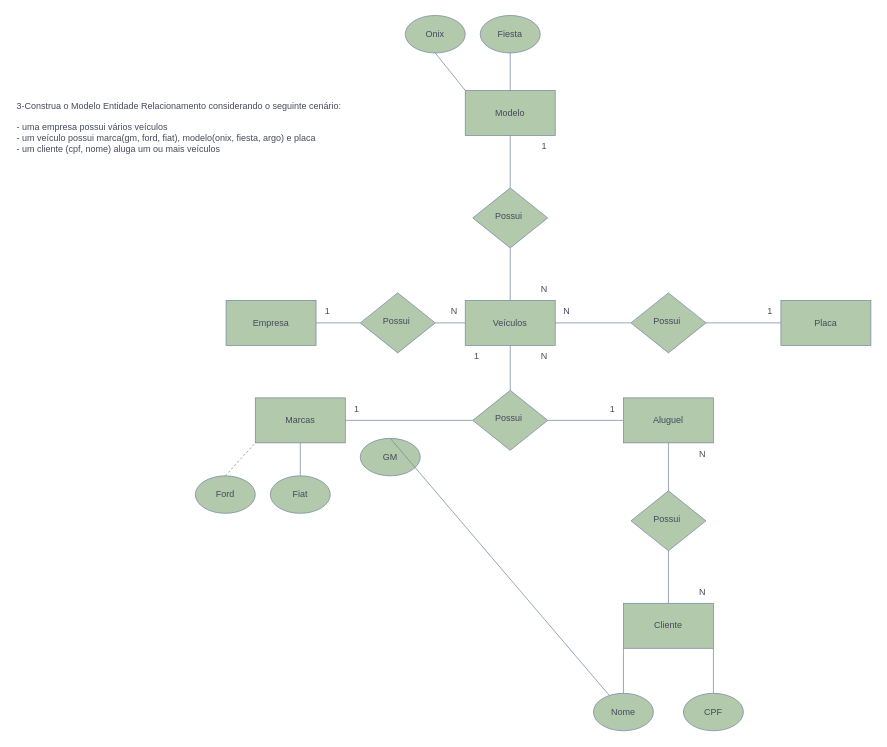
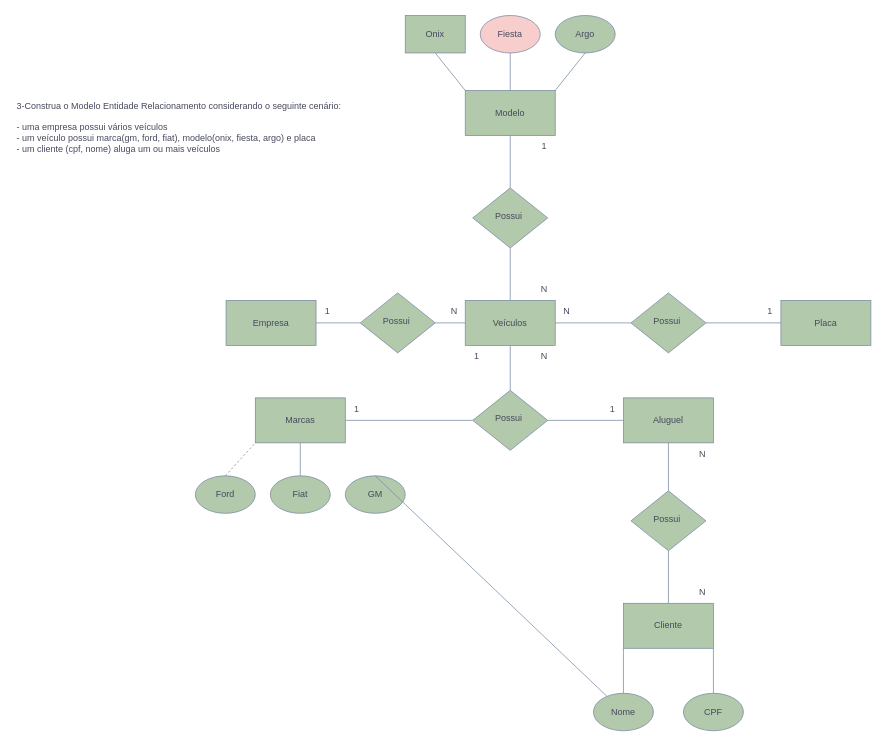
node "Onix": shape ellipse -> rectangle
node "Fiesta": fillcolor #b2c9ab -> #f8cecc
node "Argo": added
edge "Argo" -- "Modelo": added
node "GM": moved (390, 457) -> (375, 495)
